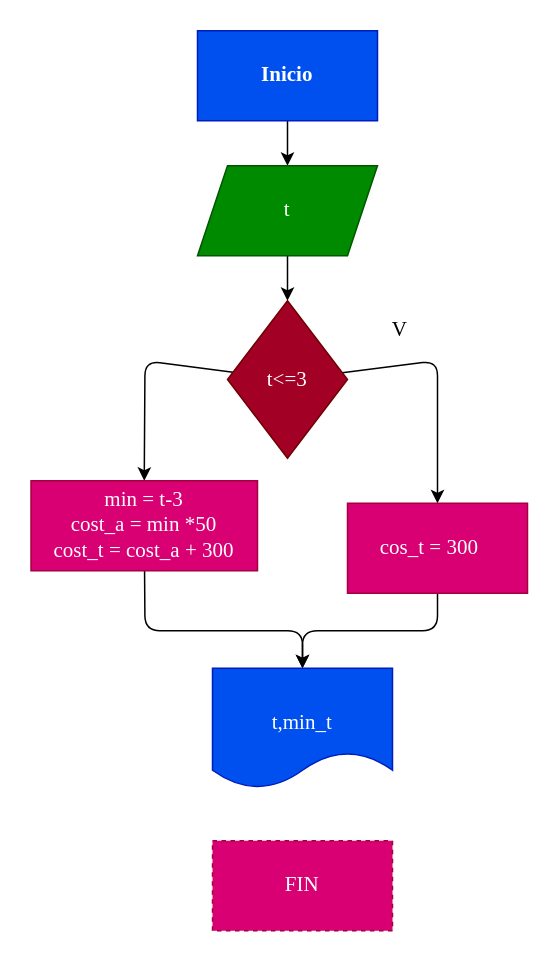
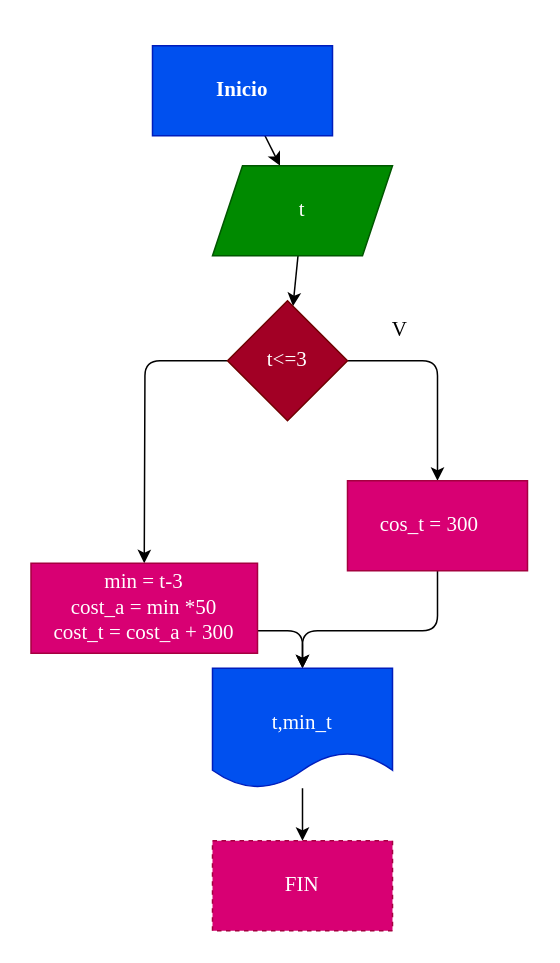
node "Inicio": moved (287, 76) -> (242, 91)
node "t": moved (287, 211) -> (302, 211)
node "t<=3": size 120x158 -> 120x120
node "min = t-3 cost_a = min *50 cost_t = cost_a + 300": moved (144, 526) -> (144, 608)
node "cos_t = 300": moved (437, 548) -> (437, 526)
edge "t,min_t" -> "FIN": added
